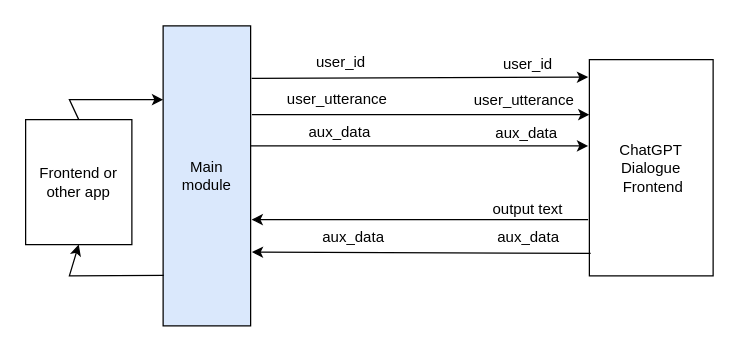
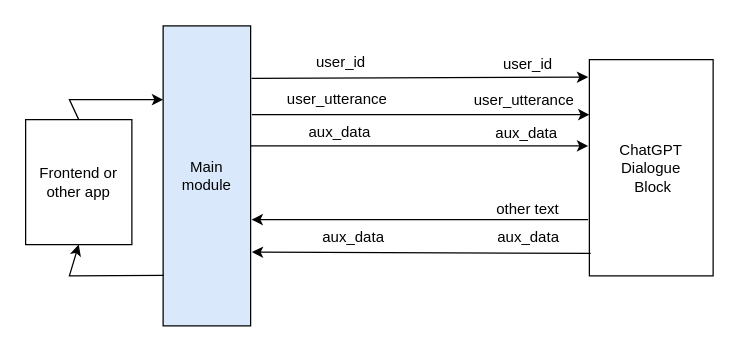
node "ChatGPT Dialogue Frontend": label "ChatGPT Dialogue Frontend" -> "ChatGPT Dialogue Block"
node "output text": label "output text" -> "other text"
